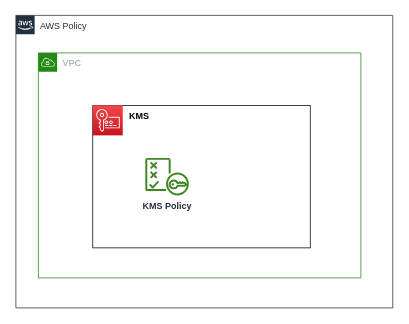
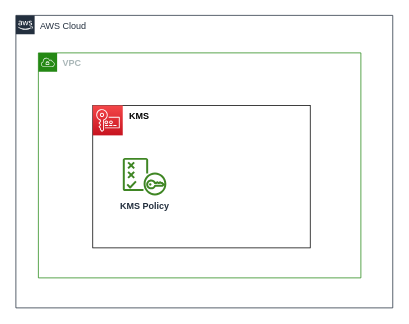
node "AWS Policy": label "AWS Policy" -> "AWS Cloud"
node "KMS Policy": moved (167, 177) -> (144, 177)
